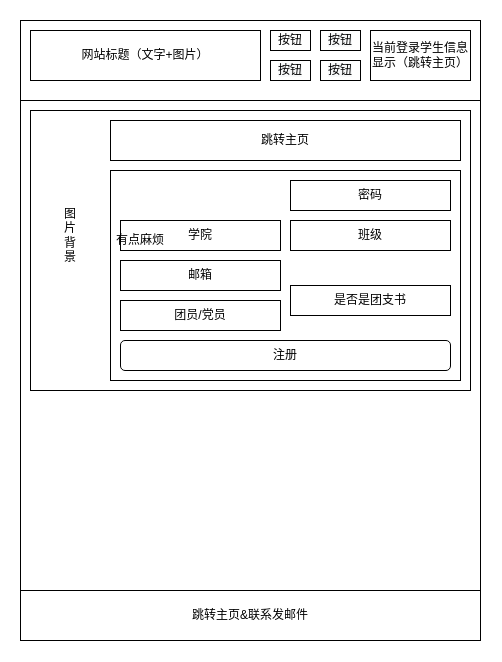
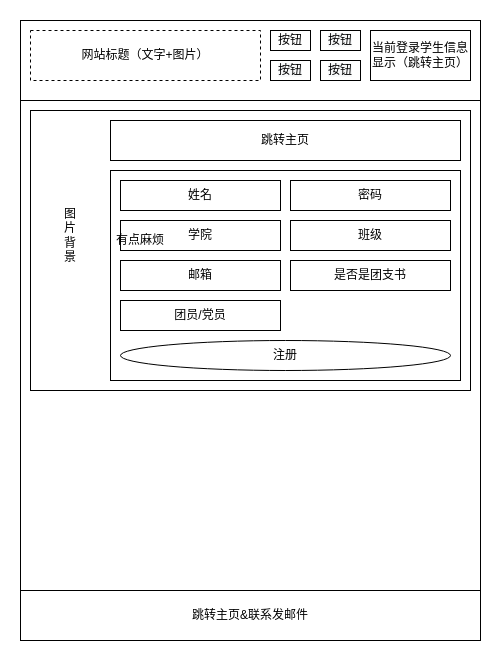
node "网站标题（文字+图片）": style solid -> dashed
node "姓名": added
node "是否是团支书": moved (371, 301) -> (371, 276)
node "注册": shape rounded rectangle -> ellipse
